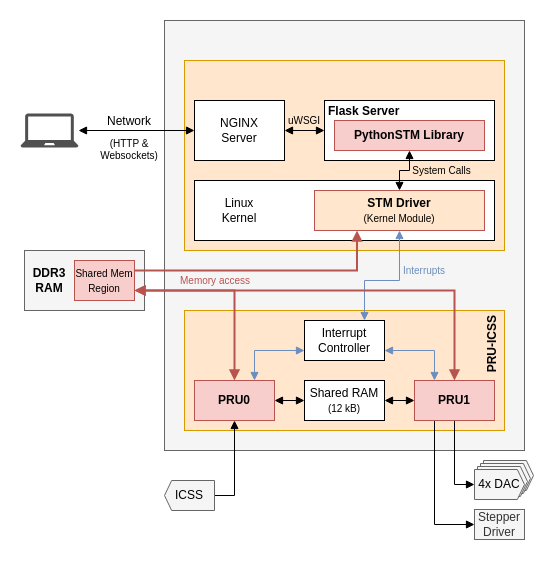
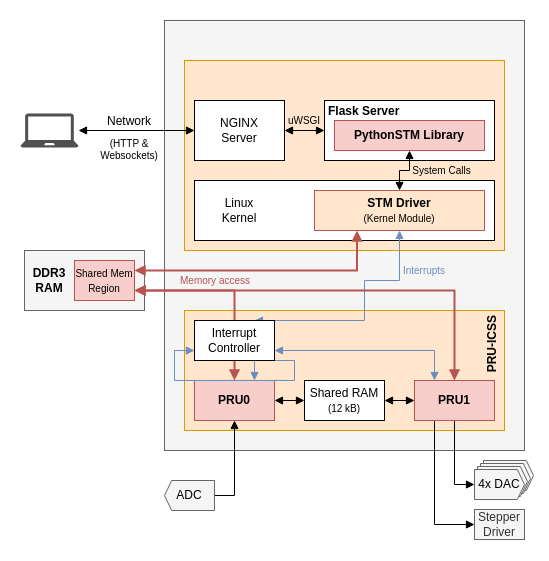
edge "Shared Mem Region" -> "STM Driver (Kernel Module)": arrowhead none -> block
node "Interrupt Controller": moved (345, 341) -> (235, 341)
node "ICSS": label "ICSS" -> "ADC"
